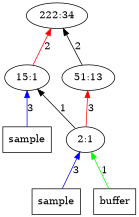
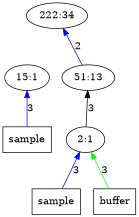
edge "15:1" -> "222:34": removed, label "2"
edge "51:13" -> "222:34": color black -> blue
edge "2:1" -> "15:1": removed, label "1"
edge "2:1" -> "51:13": color red -> black
edge "buffer" -> "2:1": label "1" -> "3"
